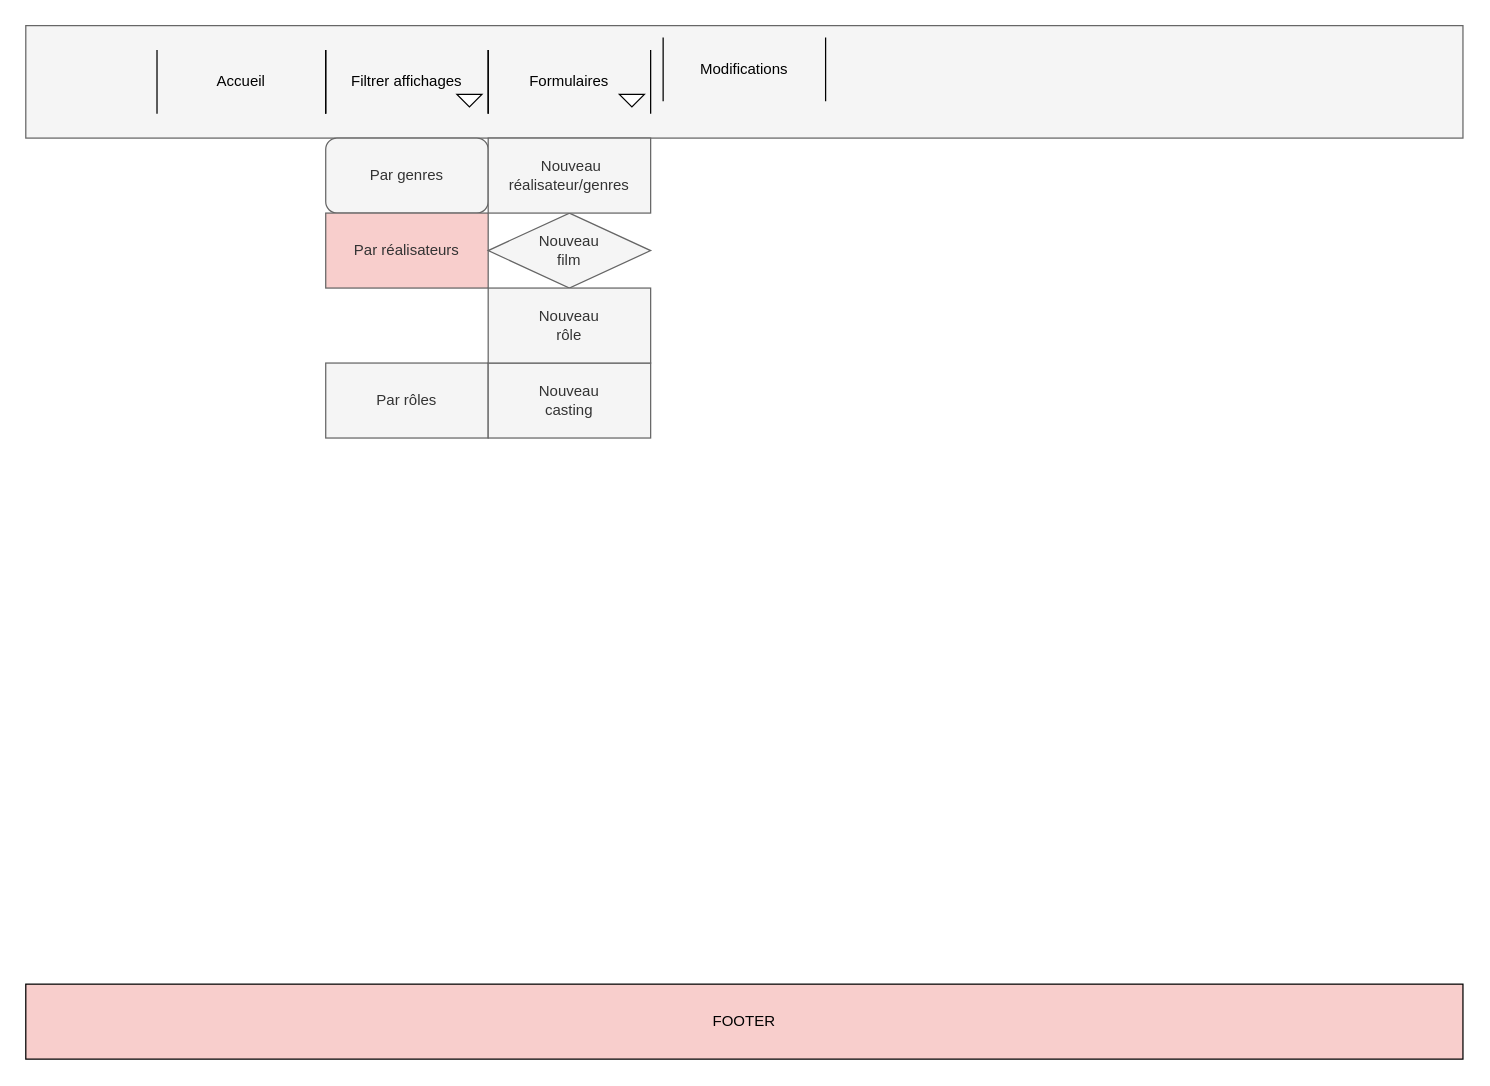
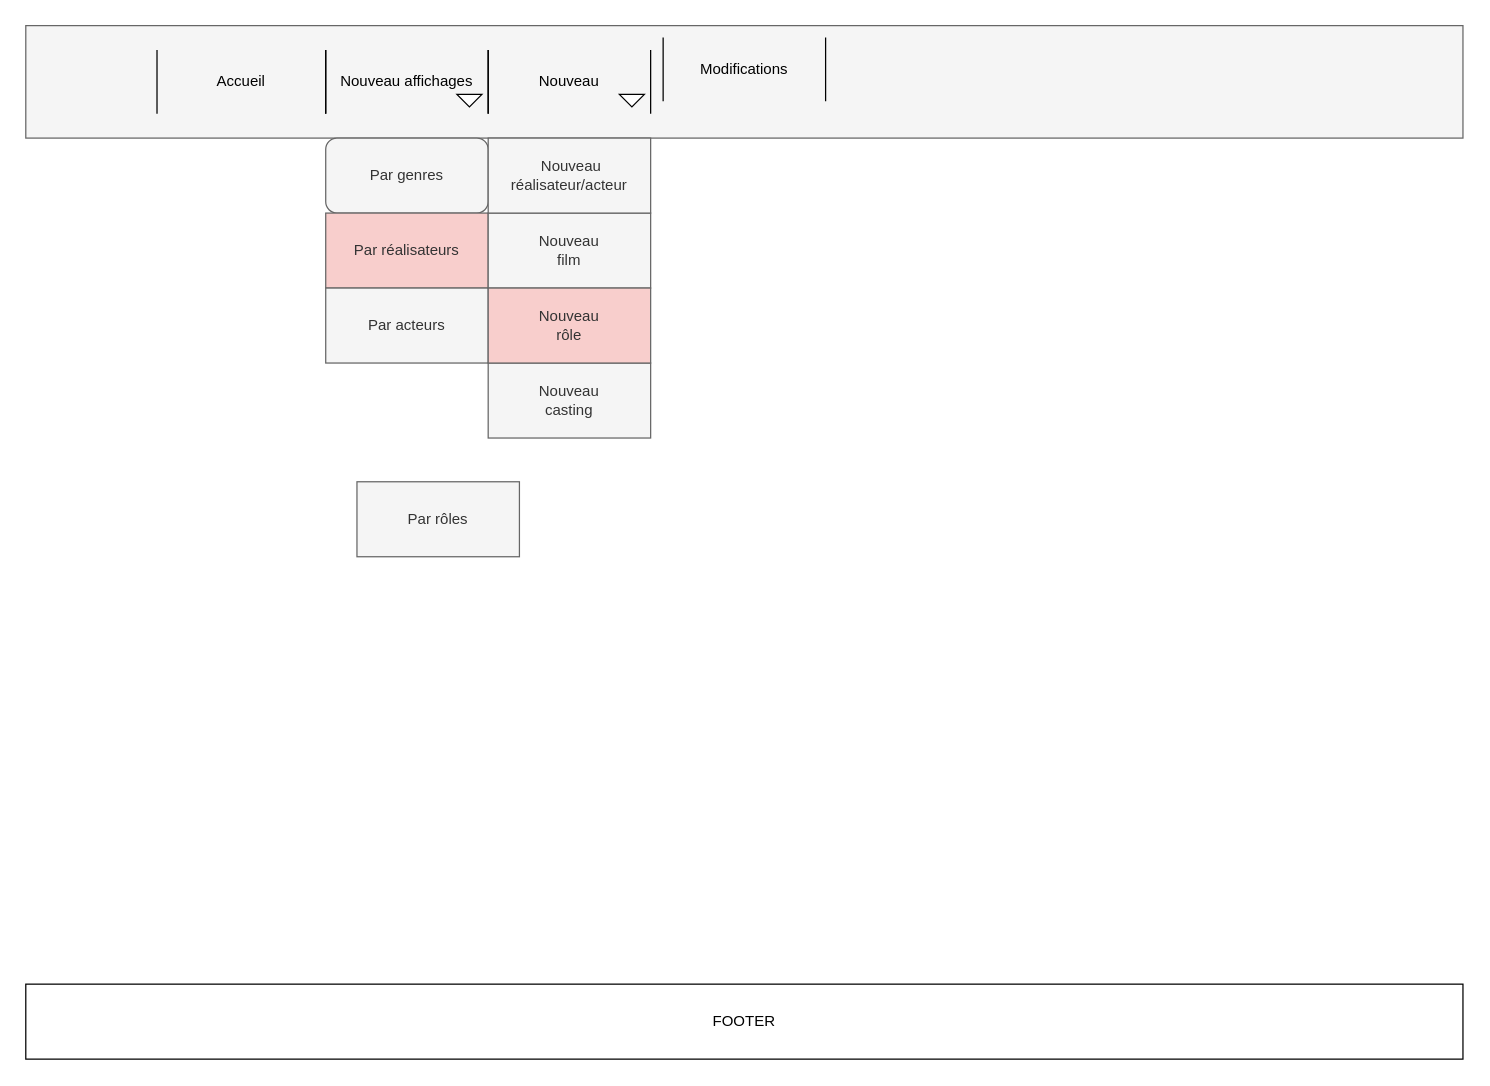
node "Filtrer affichages": label "Filtrer affichages" -> "Nouveau affichages"
node "Formulaires": label "Formulaires" -> "Nouveau"
node "Nouveau réalisateur/genres": label "Nouveau réalisateur/genres" -> "Nouveau réalisateur/acteur"
node "Nouveau film": shape diamond -> rectangle
node "Par acteurs": added
node "Nouveau rôle": fillcolor #f5f5f5 -> #f8cecc
node "Par rôles": moved (407, 401) -> (438, 519)
node "FOOTER": fillcolor #f8cecc -> #ffffff
